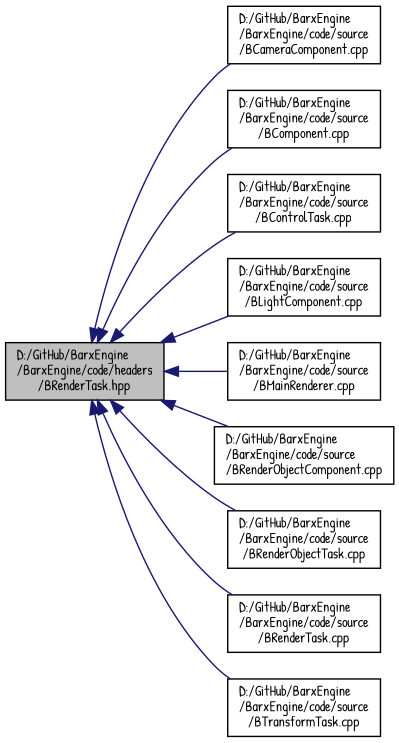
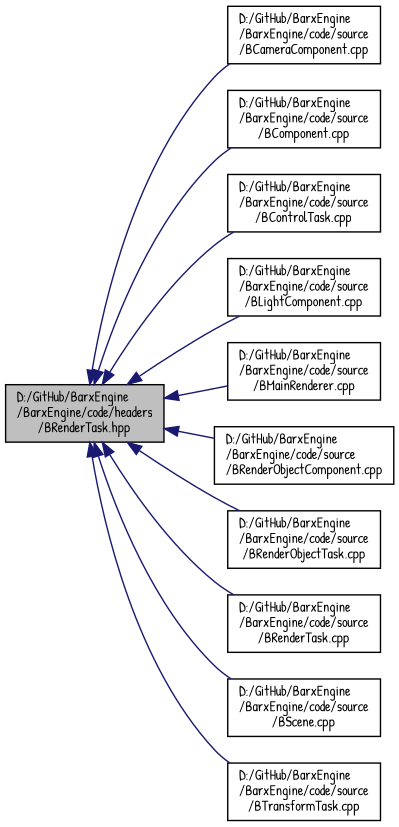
node "D:/GitHub/BarxEngine /BarxEngine/code/source /BScene.cpp": added
